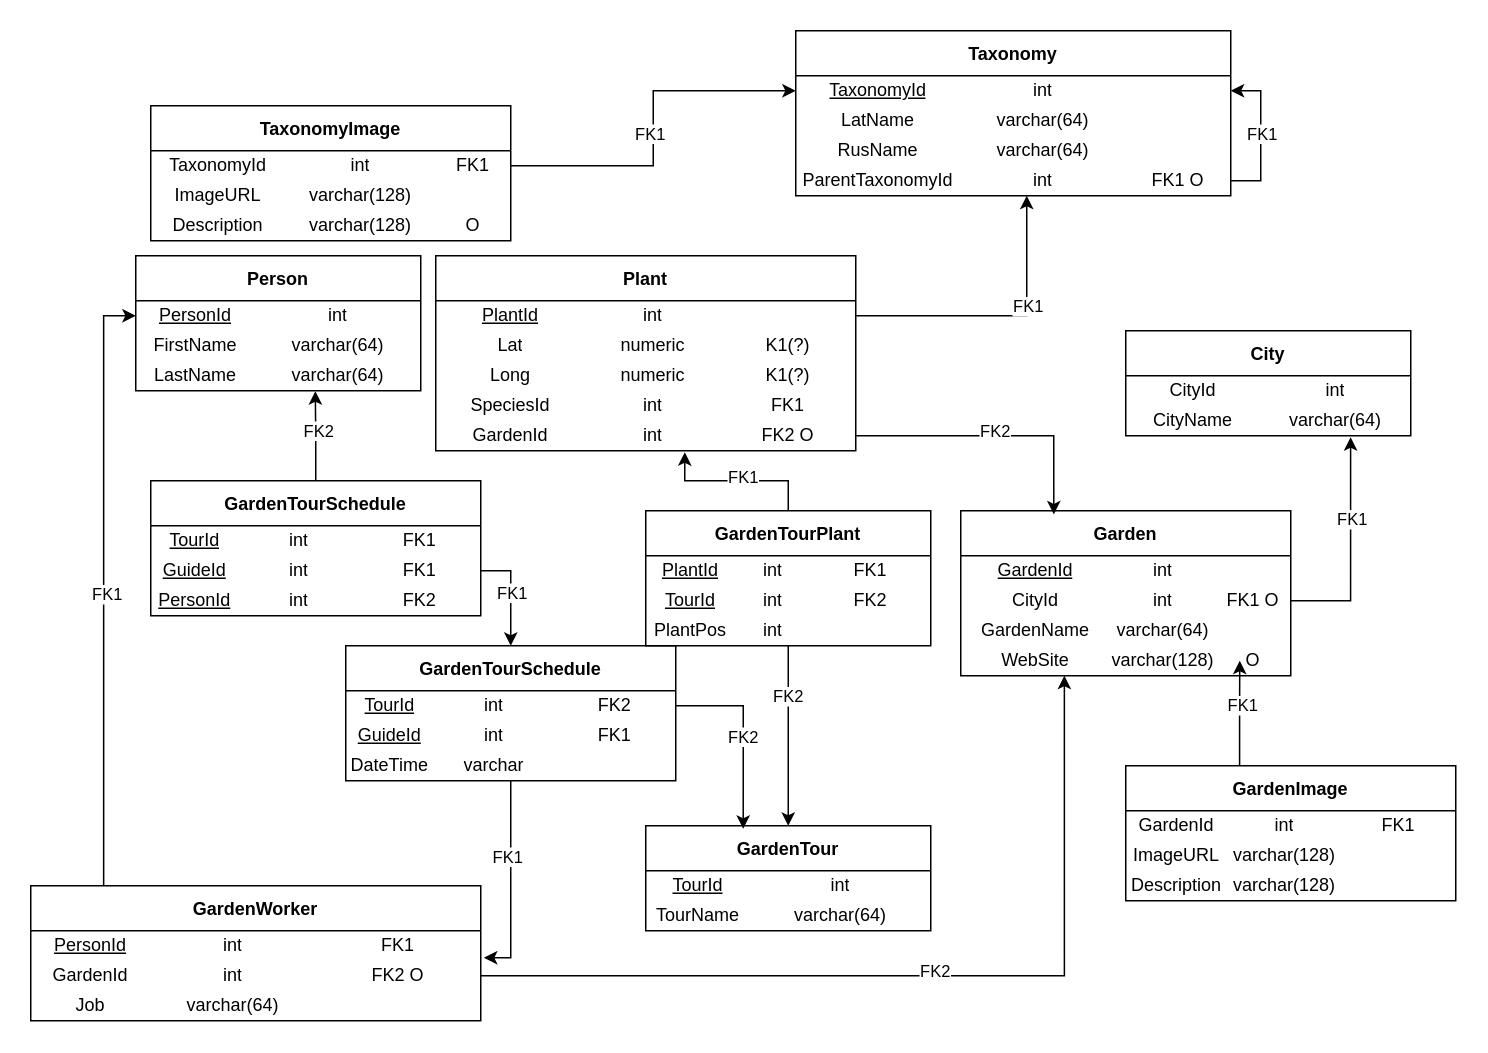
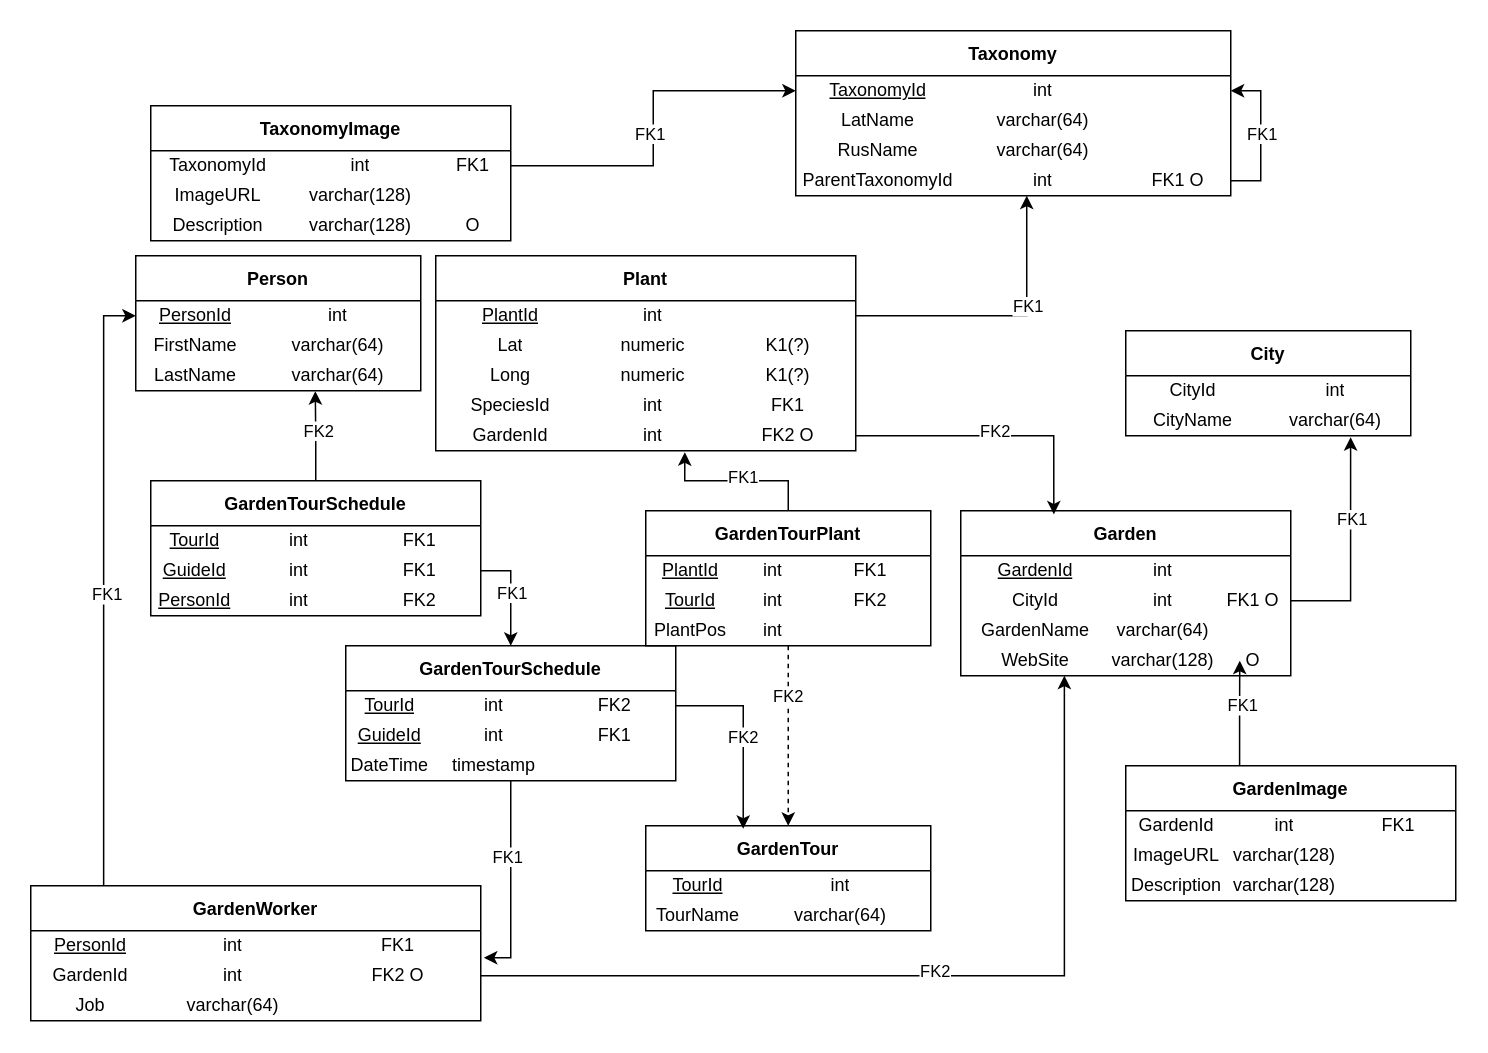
edge "GardenTourPlant" -> "GardenTour": style solid -> dashed
node "varchar": label "varchar" -> "timestamp"
